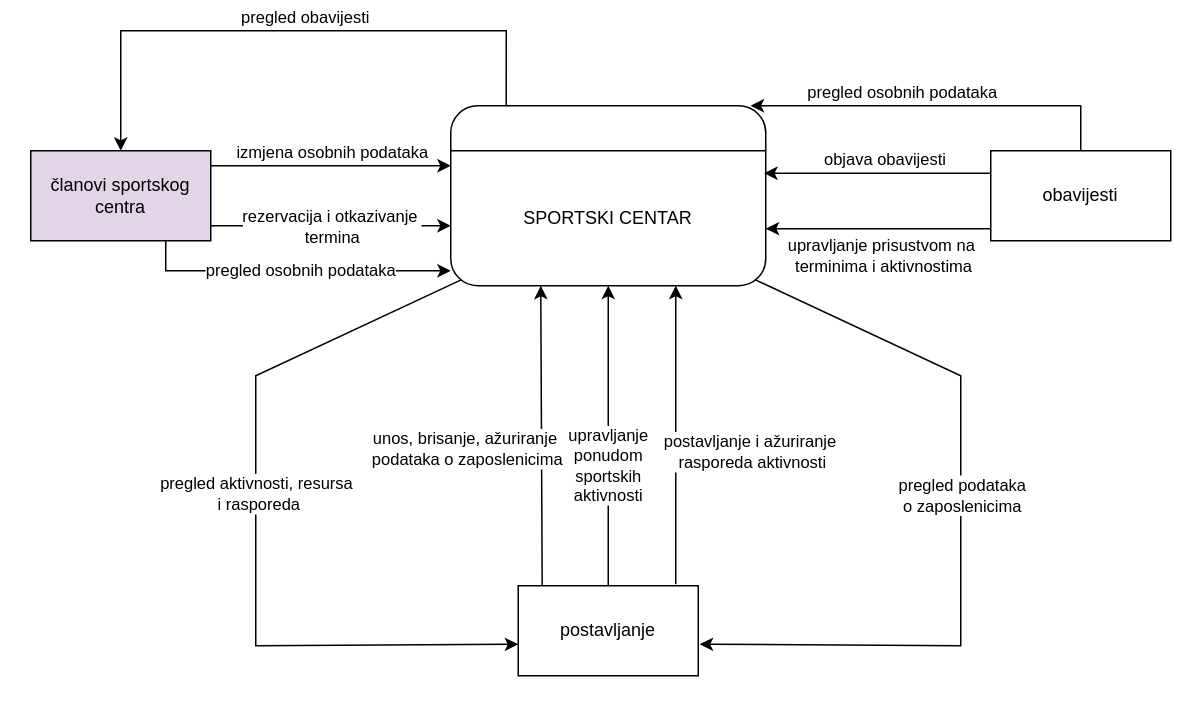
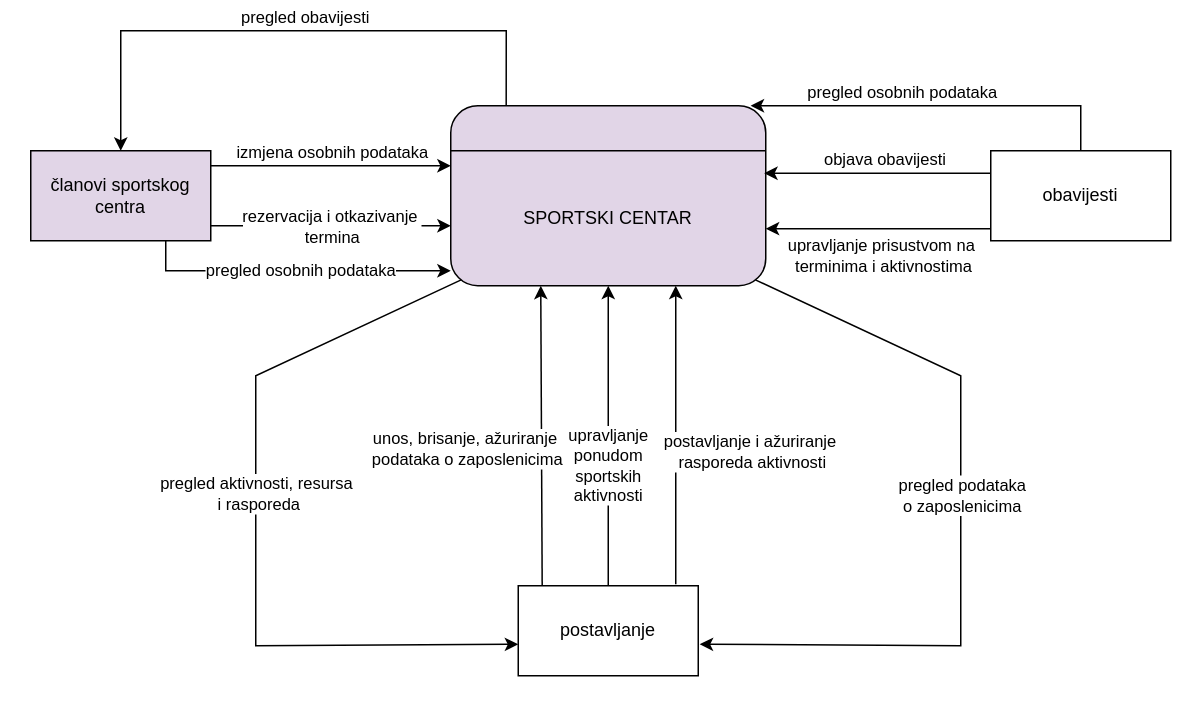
node "SPORTSKI CENTAR": fillcolor #ffffff -> #e1d5e7
